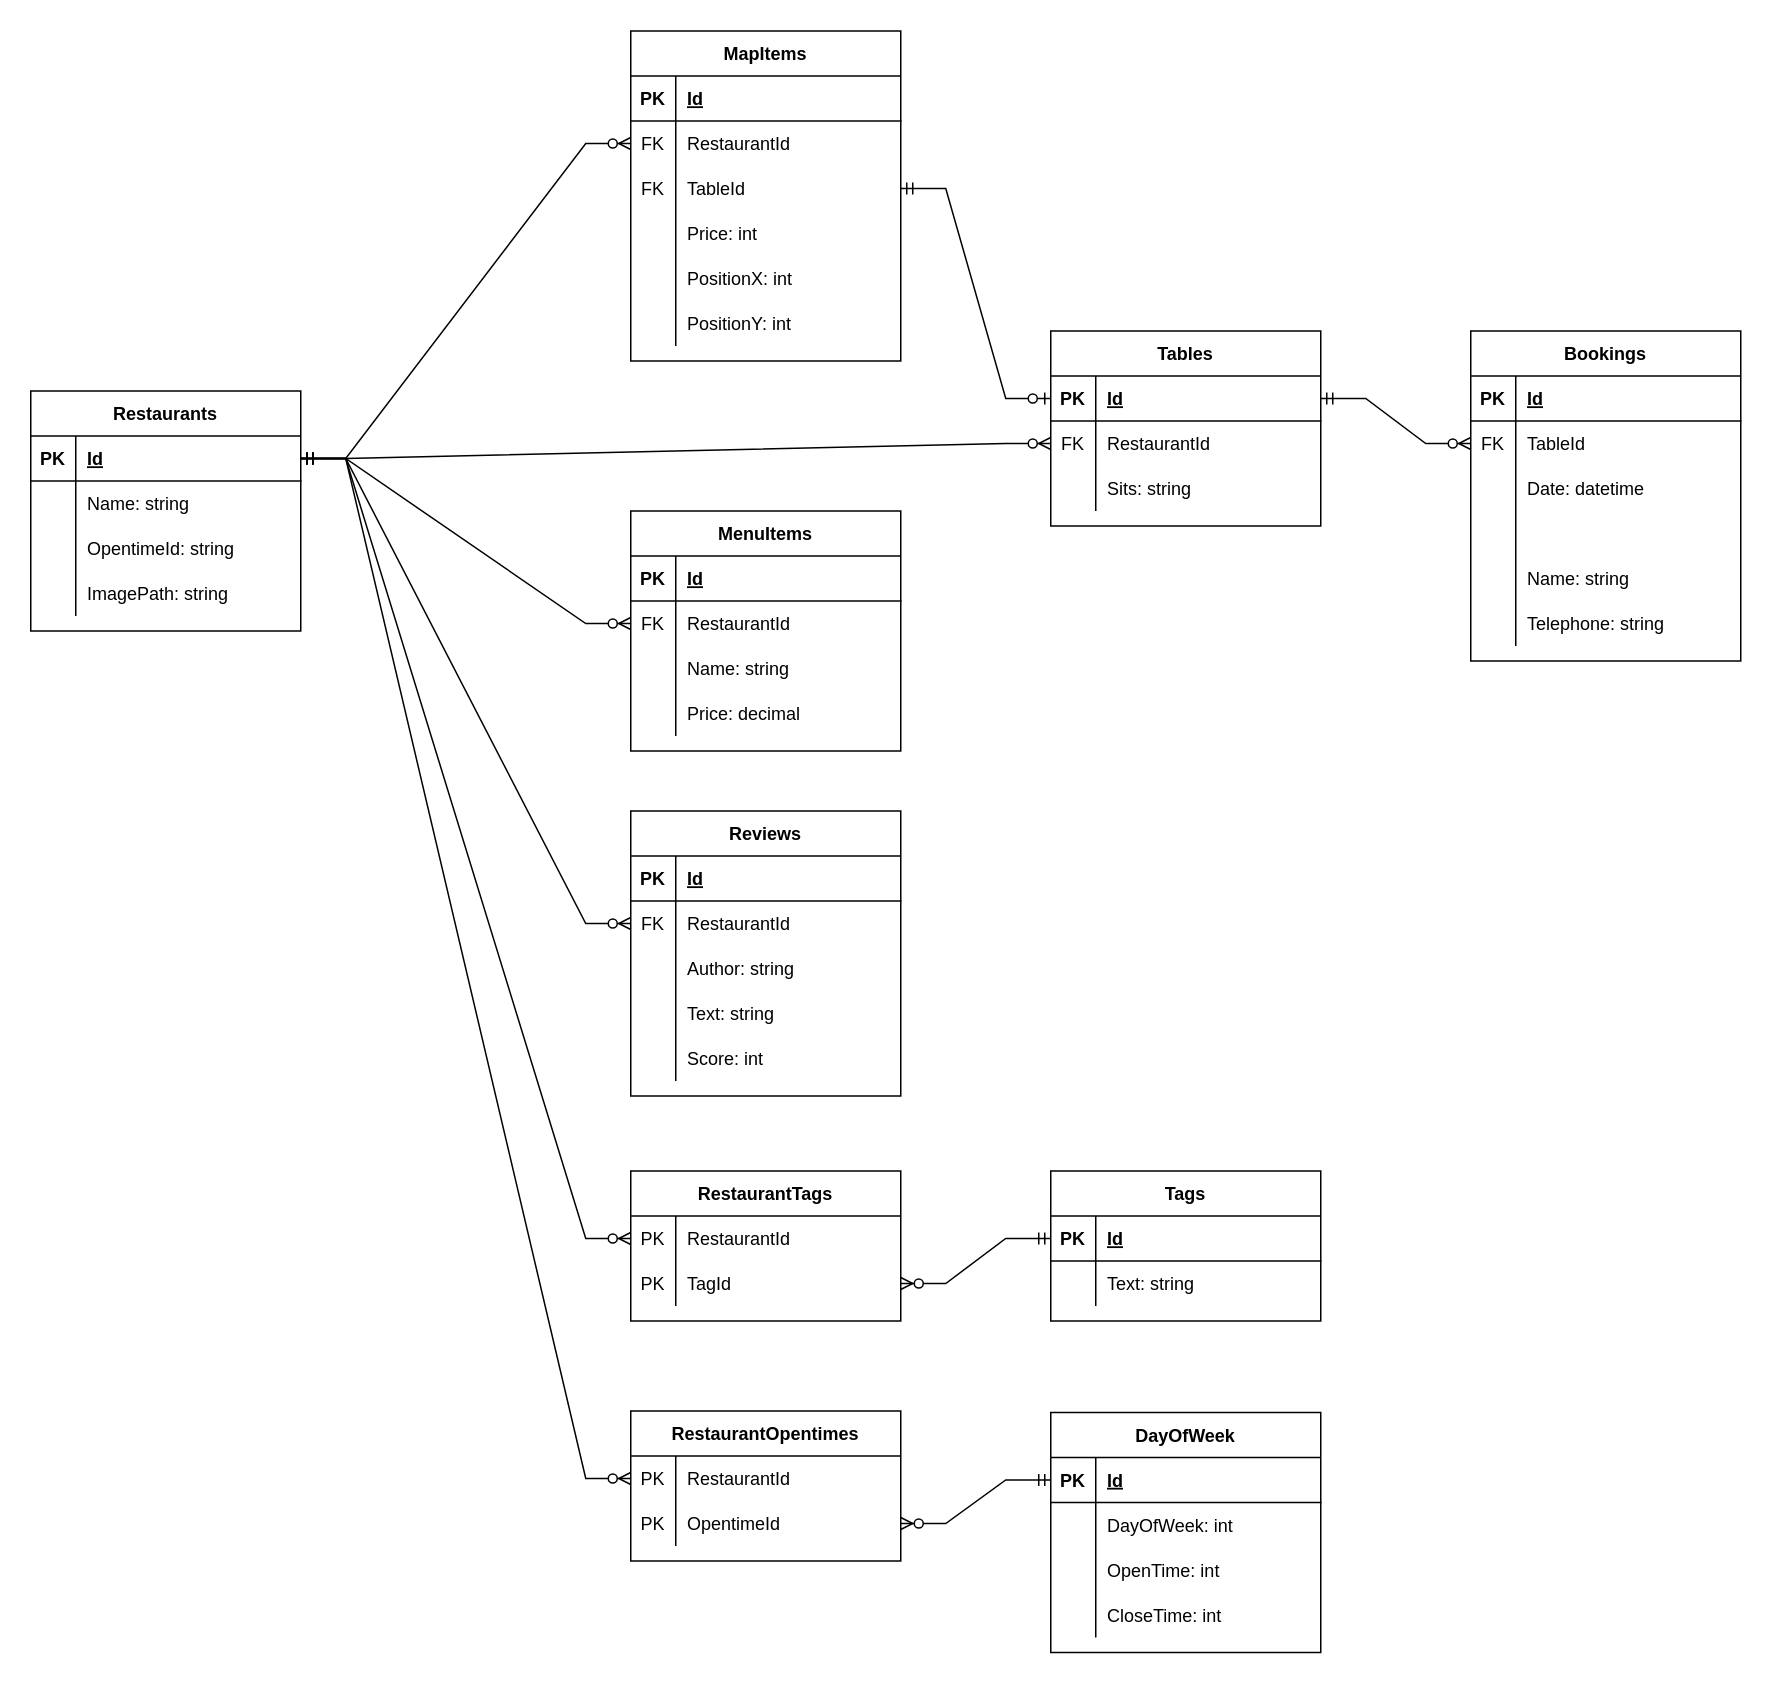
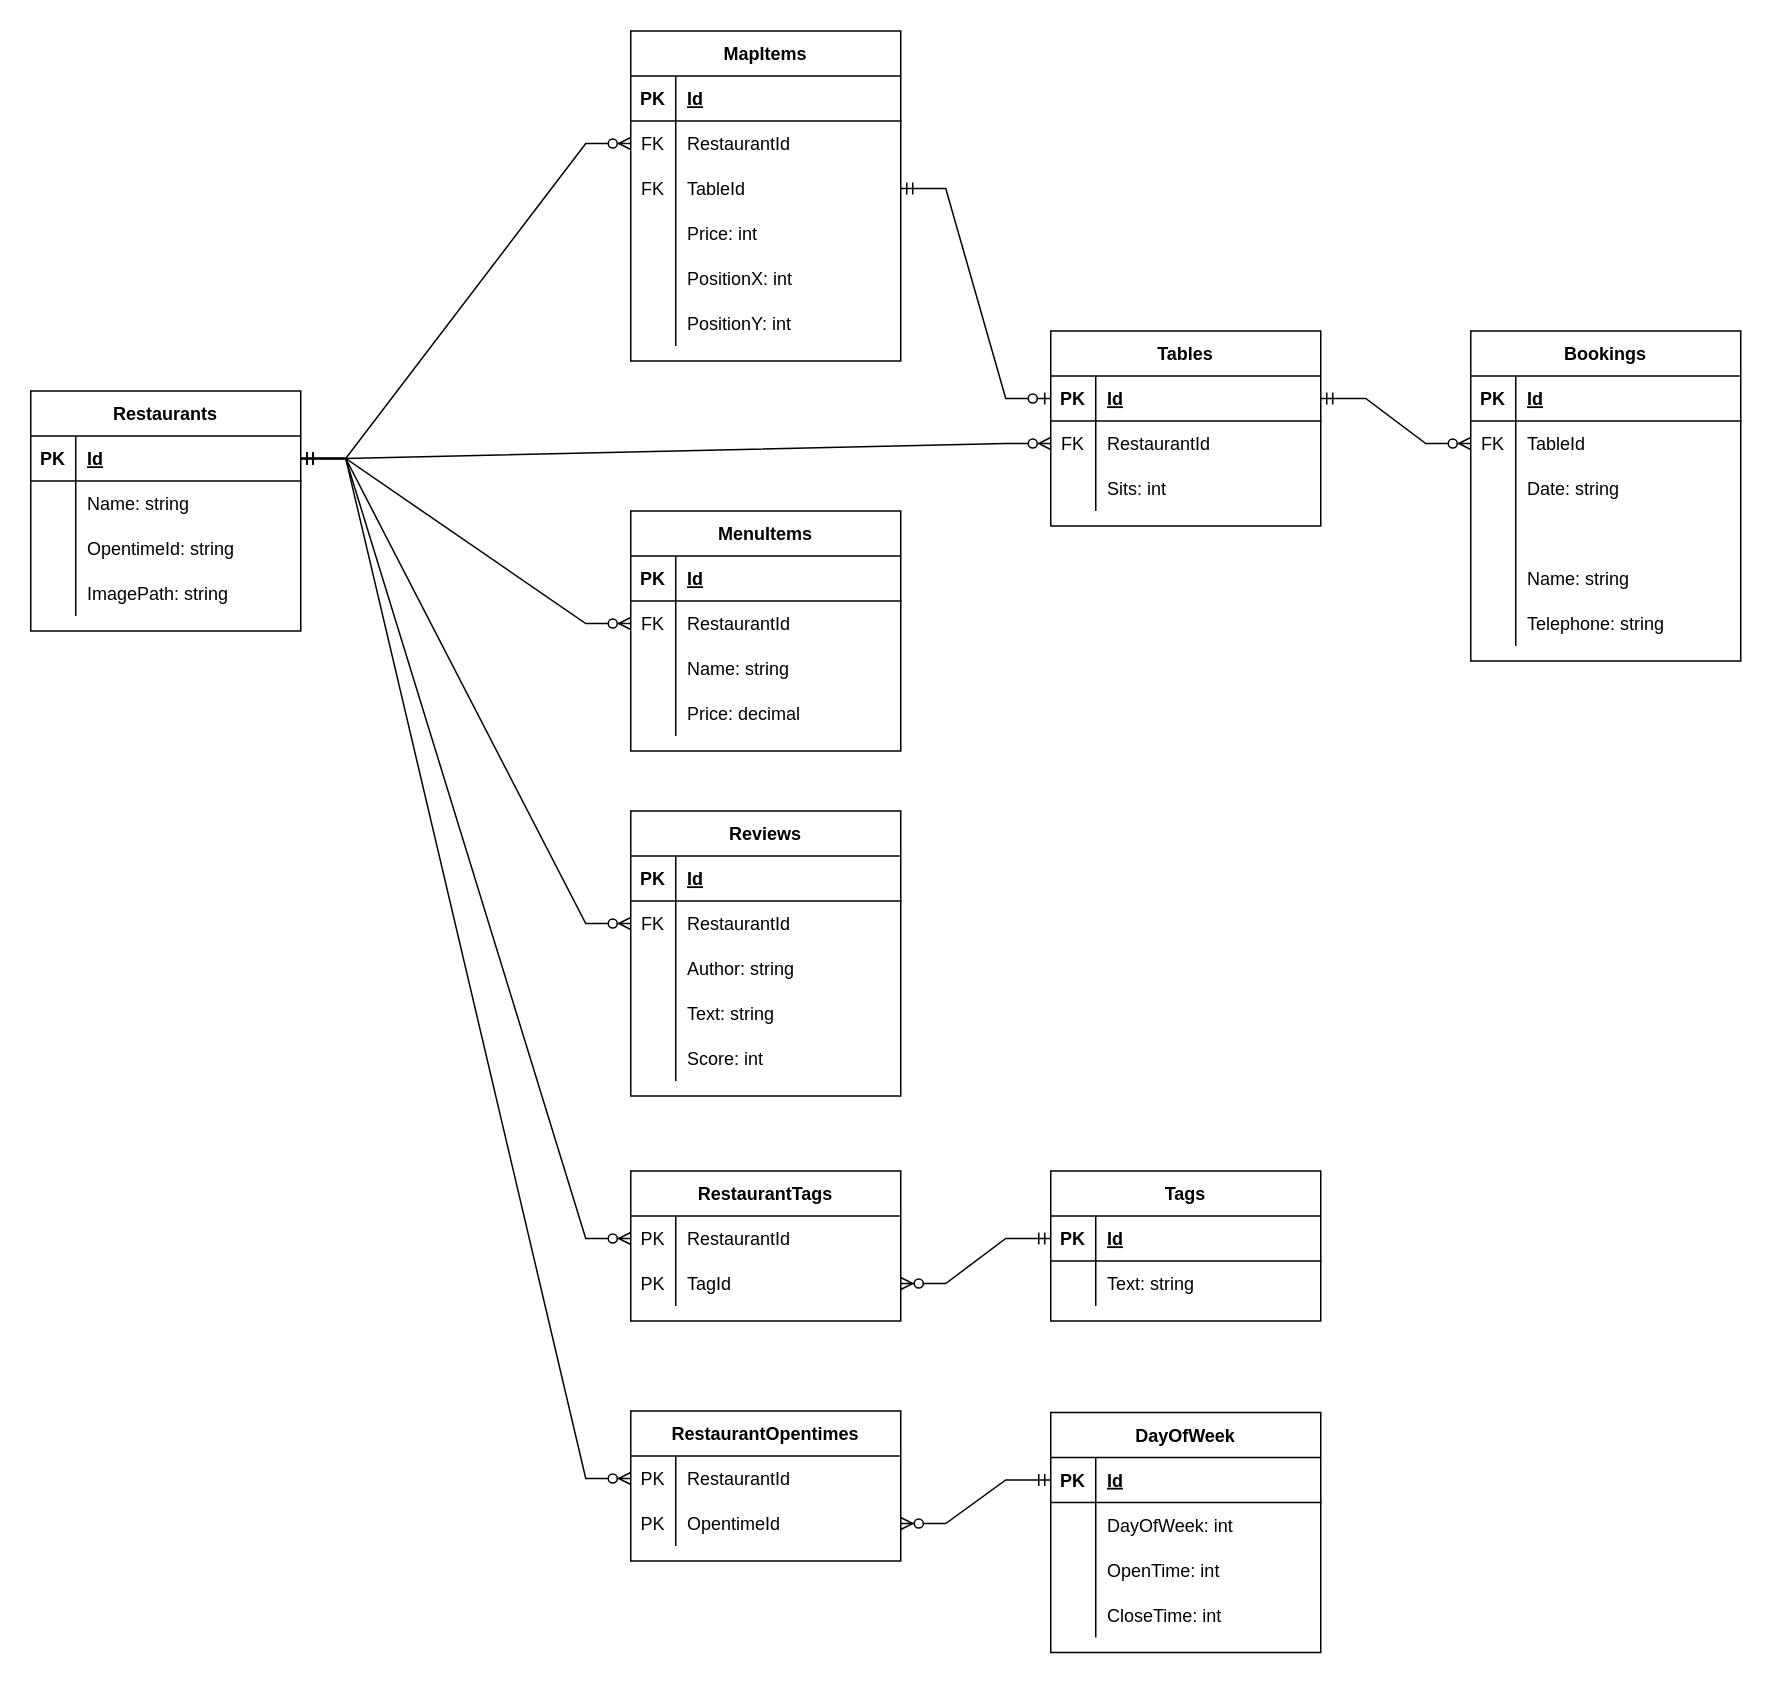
node "Sits: string": label "Sits: string" -> "Sits: int"
node "Date: datetime": label "Date: datetime" -> "Date: string"
